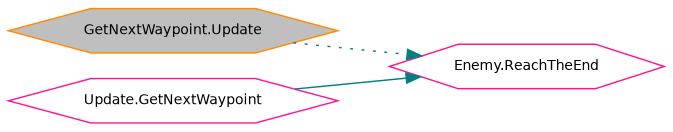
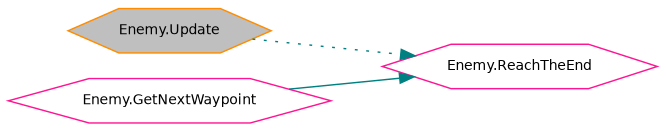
node "GetNextWaypoint.Update": label "GetNextWaypoint.Update" -> "Enemy.Update"
node "Update.GetNextWaypoint": label "Update.GetNextWaypoint" -> "Enemy.GetNextWaypoint"
